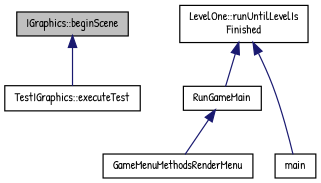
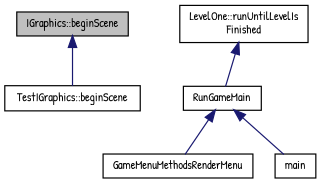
node "TestIGraphics::executeTest": label "TestIGraphics::executeTest" -> "TestIGraphics::beginScene"
edge "main" -> "LevelOne::runUntilLevelIs Finished": now "main" -> "RunGameMain"
